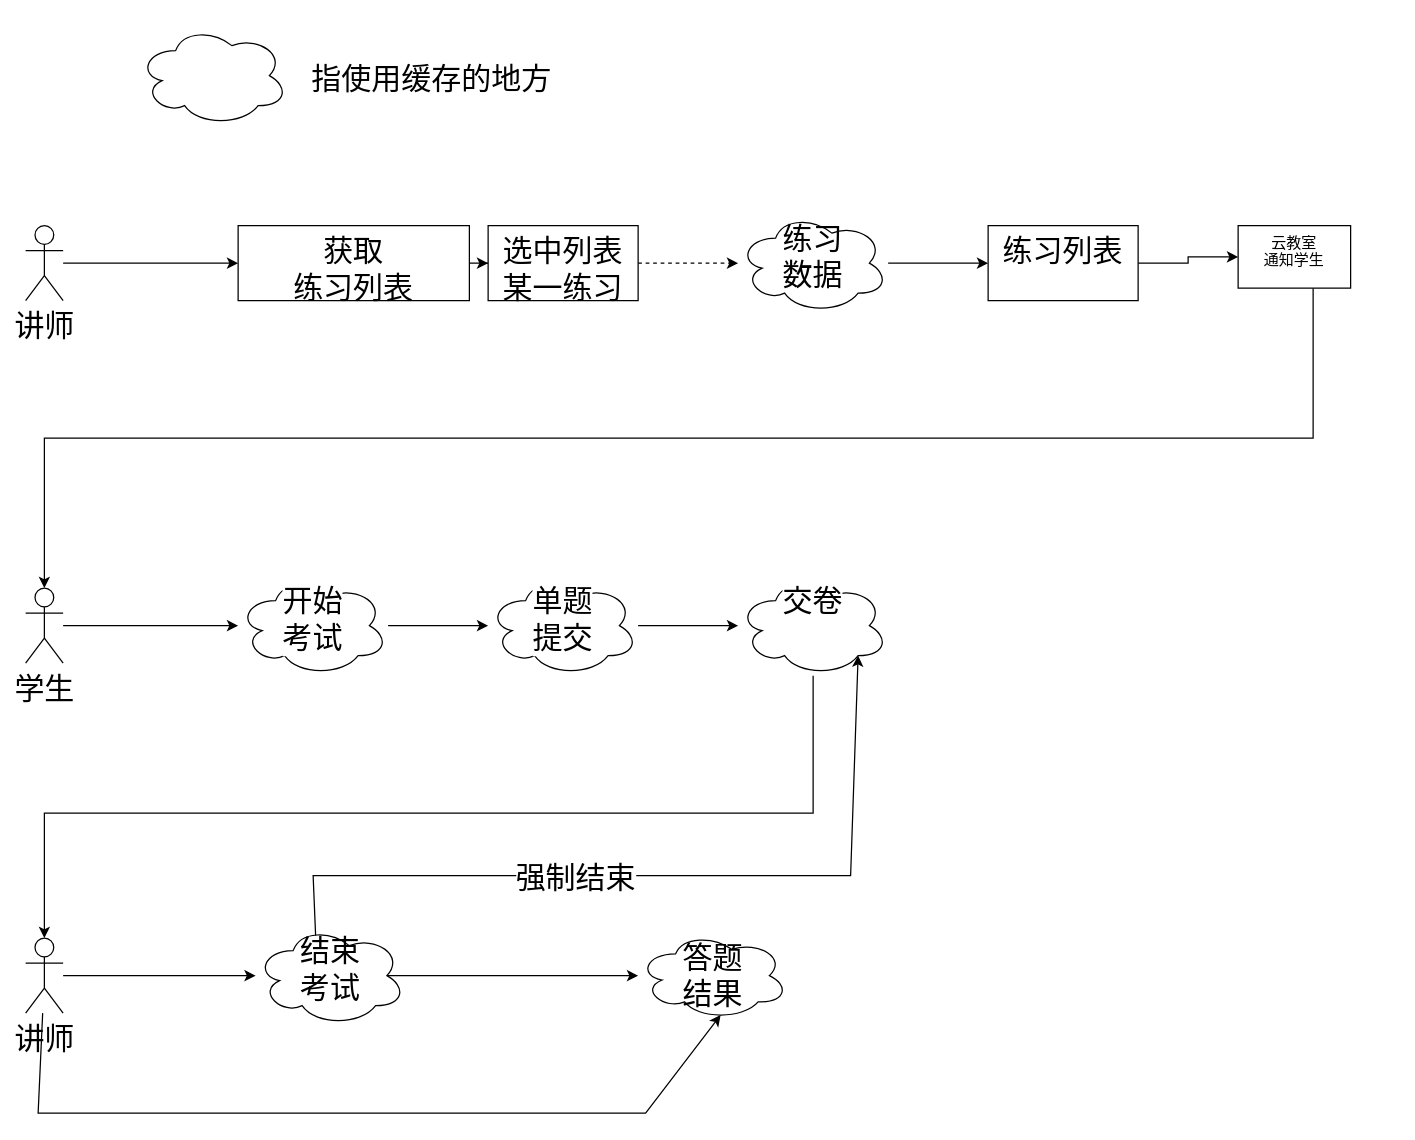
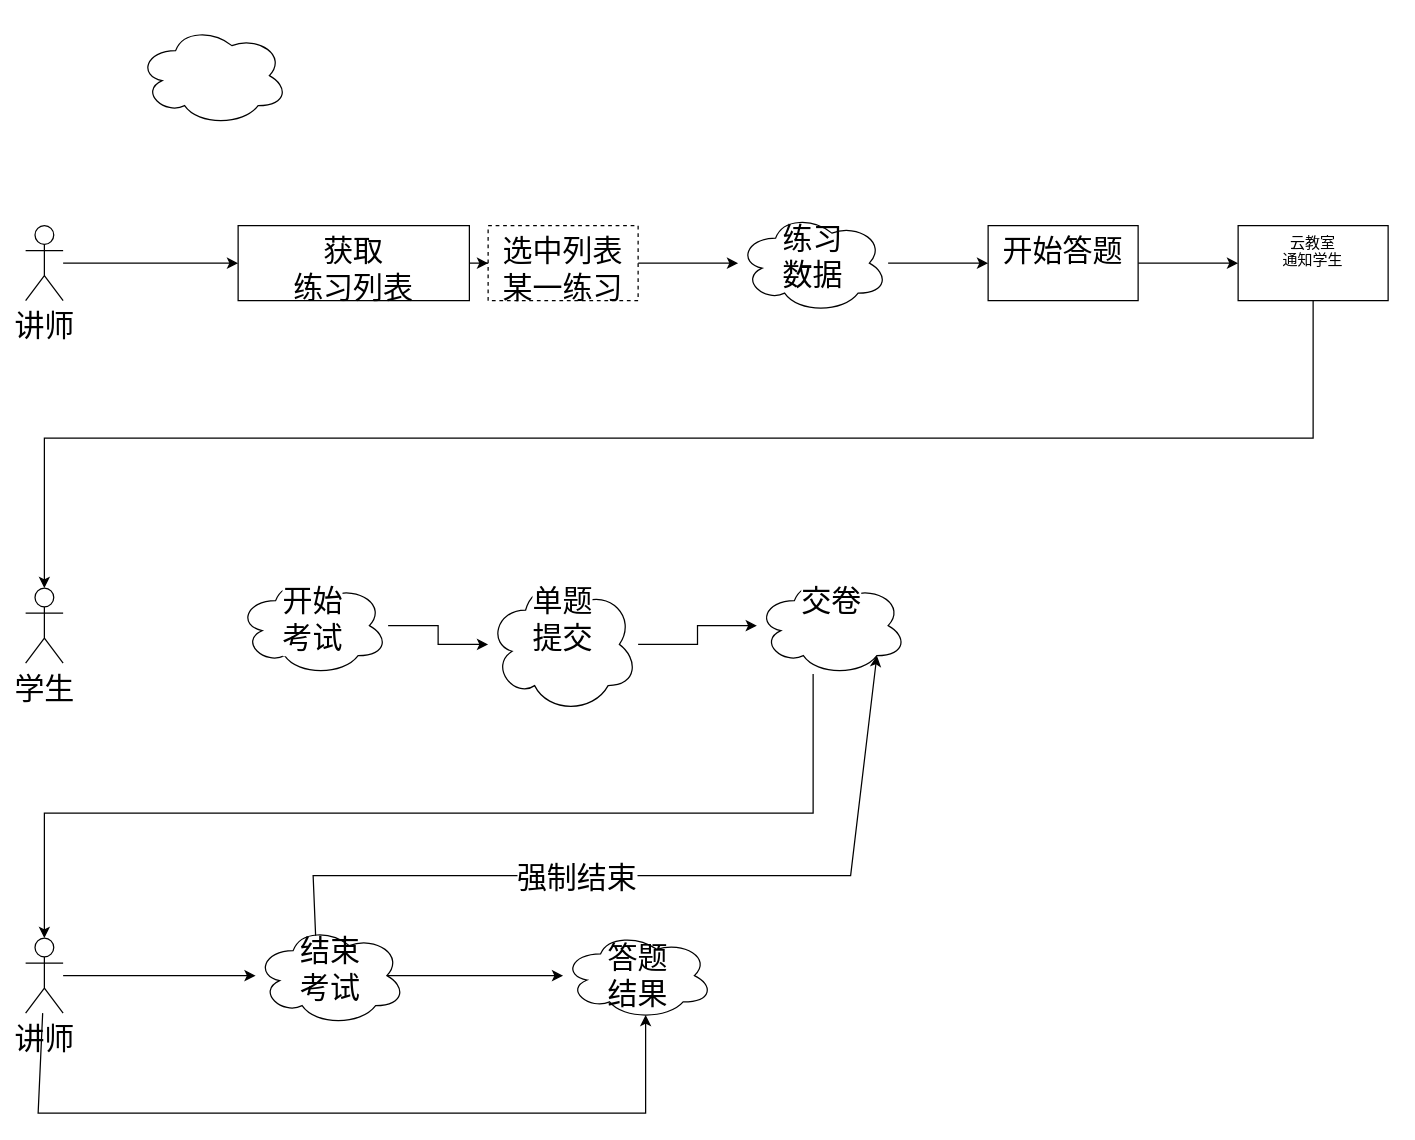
node "指使用缓存的地方": removed
node "练习列表": label "练习列表" -> "开始答题"
node "云教室 通知学生": size 113x63 -> 150x75
node "选中列表 某一练习": style solid -> dashed
edge "选中列表 某一练习" -> "练习 数据": style dashed -> solid
edge "学生" -> "开始 考试": removed
node "单题 提交": size 150x100 -> 150x138
node "交卷": moved (813, 626) -> (832, 626)
node "答题 结果": moved (713, 976) -> (638, 976)
